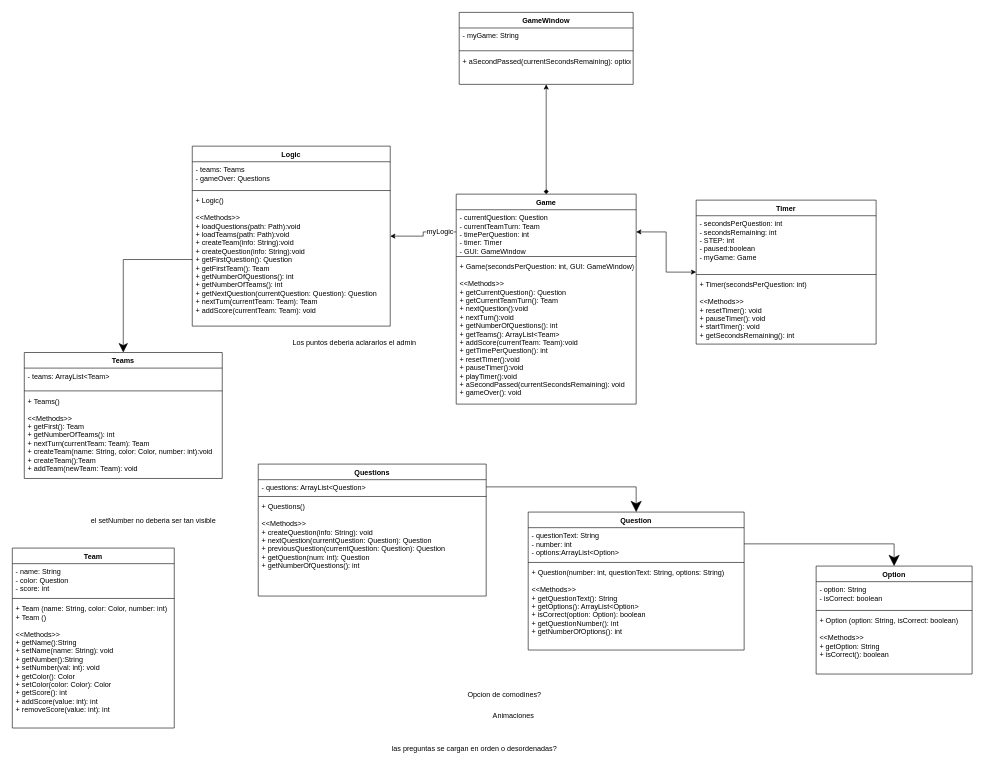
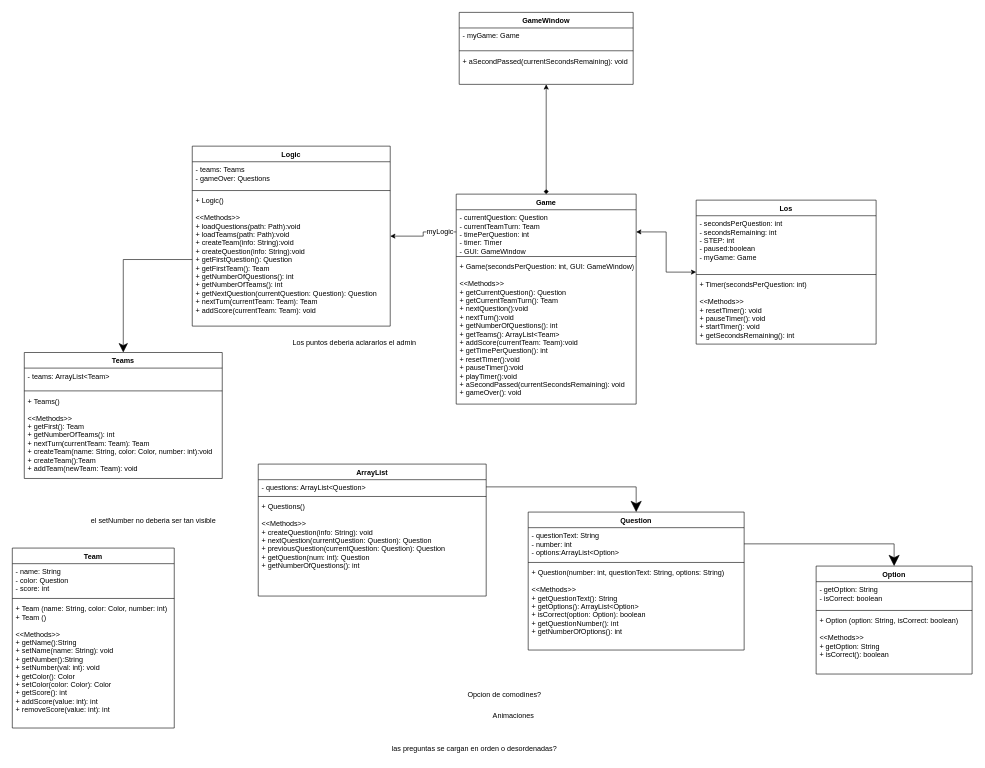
node "- myGame: String": label "- myGame: String" -> "- myGame: Game"
node "+ aSecondPassed(currentSecondsRemaining): options": label "+ aSecondPassed(currentSecondsRemaining): options" -> "+ aSecondPassed(currentSecondsRemaining): void"
node "Timer": label "Timer" -> "Los"
node "Questions": label "Questions" -> "ArrayList"
node "- option: String - isCorrect: boolean": label "- option: String - isCorrect: boolean" -> "- getOption: String - isCorrect: boolean"
